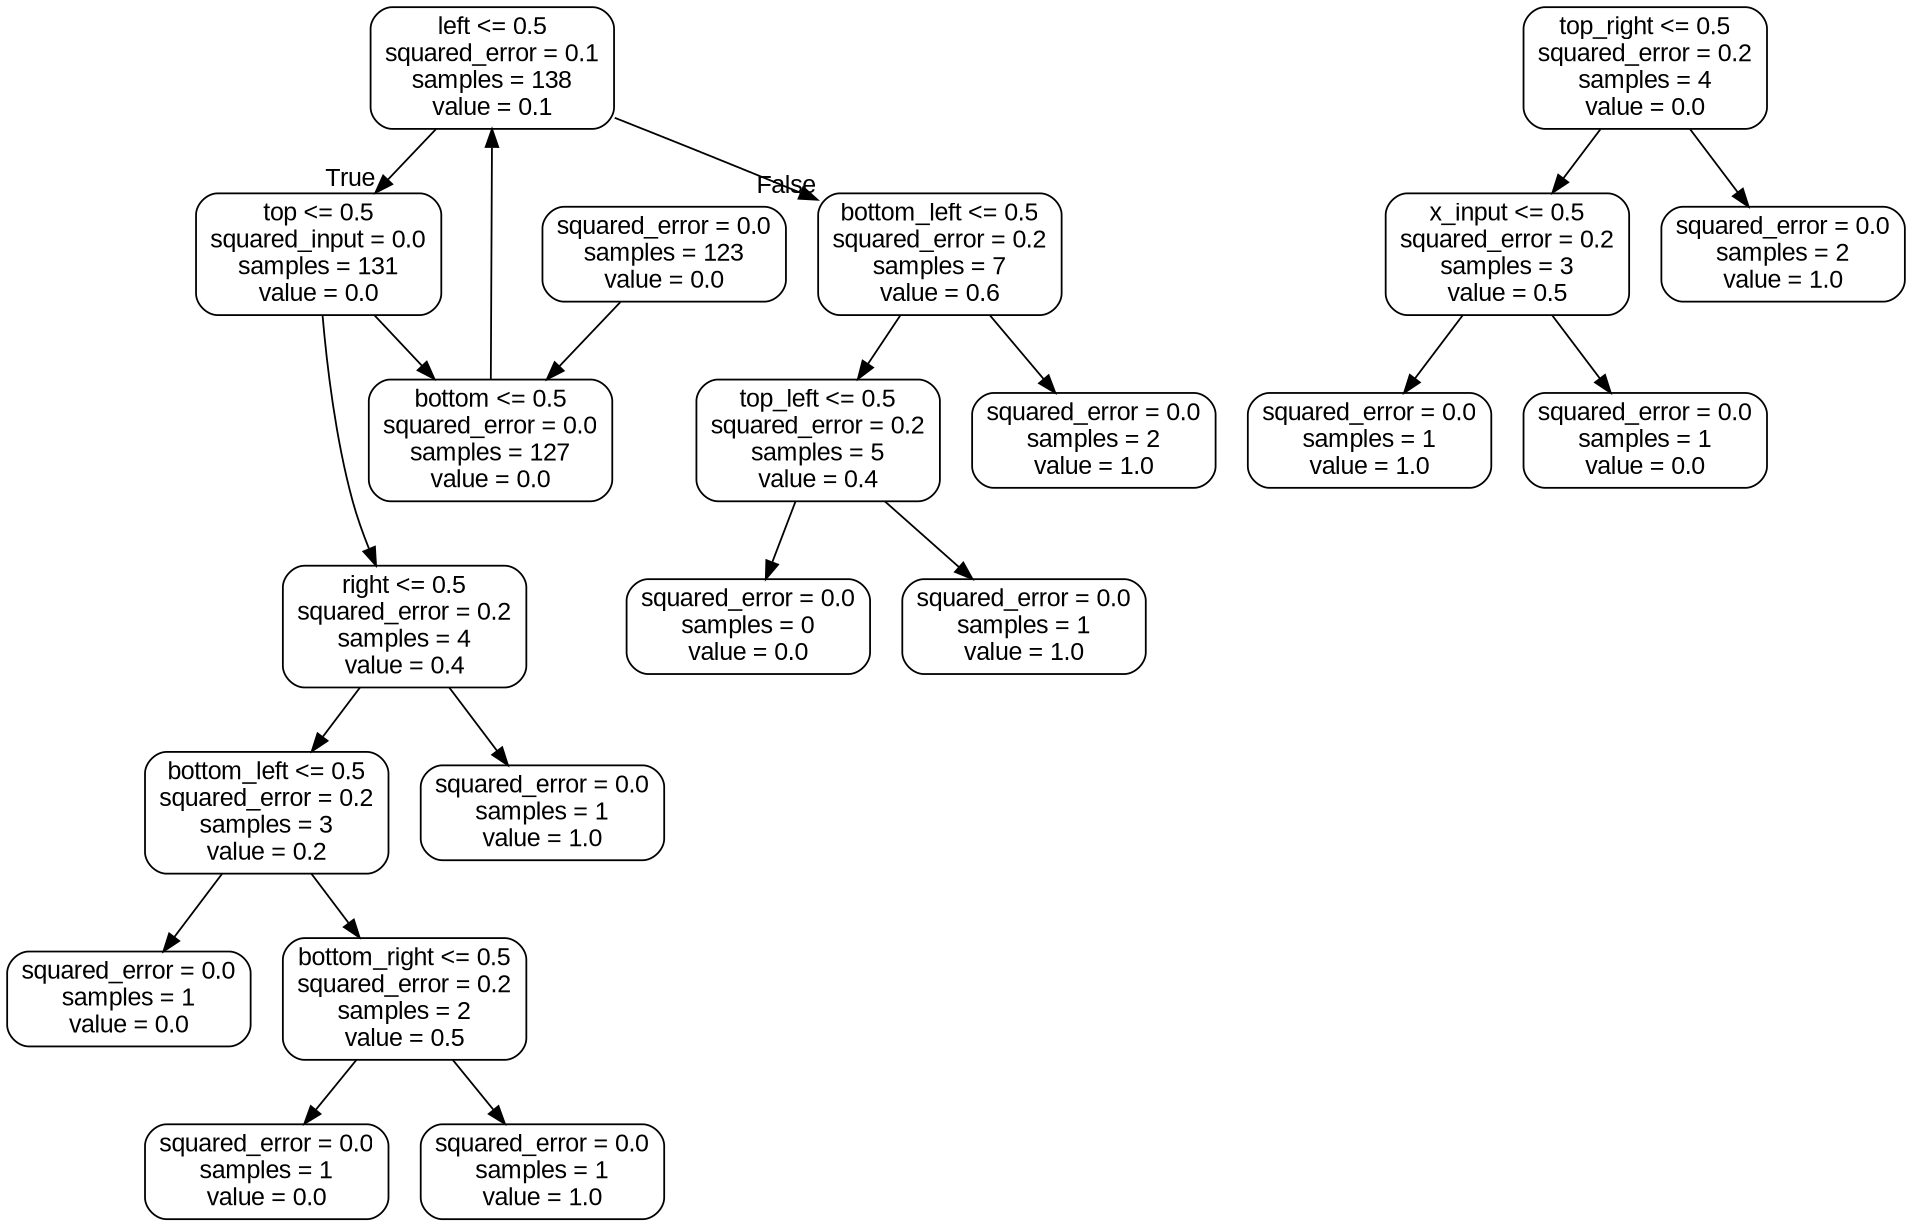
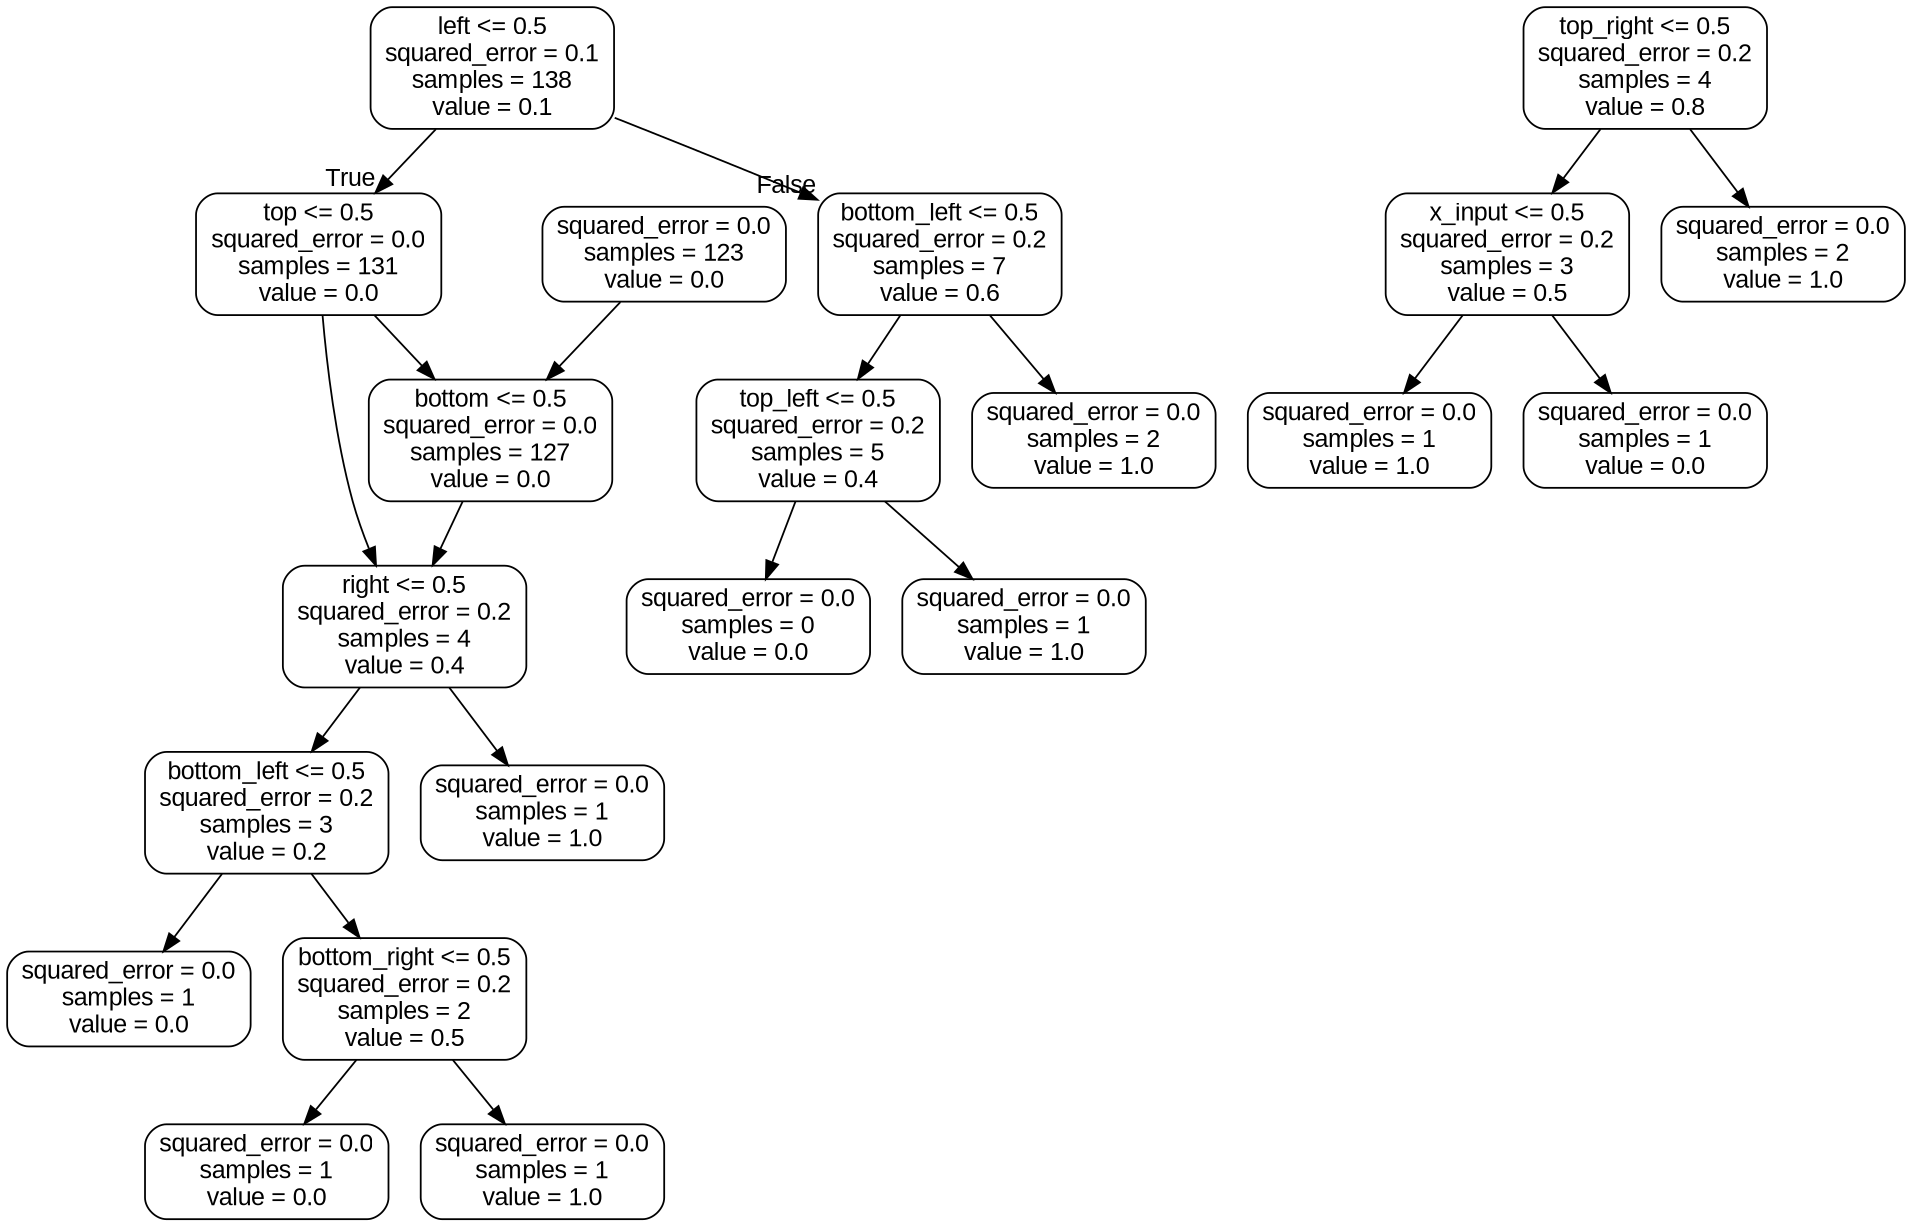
node "top_right <= 0.5 squared_error = 0.2 samples = 4 value = 0.0": label "top_right <= 0.5 squared_error = 0.2 samples = 4 value = 0.0" -> "top_right <= 0.5 squared_error = 0.2 samples = 4 value = 0.8"
node "top <= 0.5 squared_input = 0.0 samples = 131 value = 0.0": label "top <= 0.5 squared_input = 0.0 samples = 131 value = 0.0" -> "top <= 0.5 squared_error = 0.0 samples = 131 value = 0.0"
edge "bottom <= 0.5 squared_error = 0.0 samples = 127 value = 0.0" -> "left <= 0.5 squared_error = 0.1 samples = 138 value = 0.1": now "bottom <= 0.5 squared_error = 0.0 samples = 127 value = 0.0" -> "right <= 0.5 squared_error = 0.2 samples = 4 value = 0.4"
